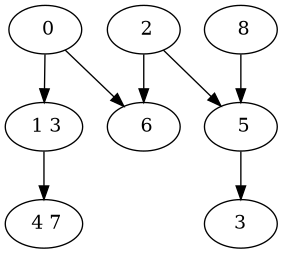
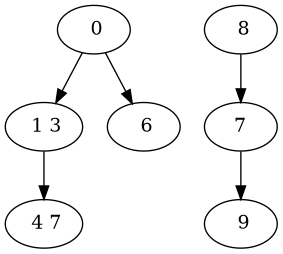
node "2": removed
node "5": label "5" -> "7"
node "3": label "3" -> "9"
